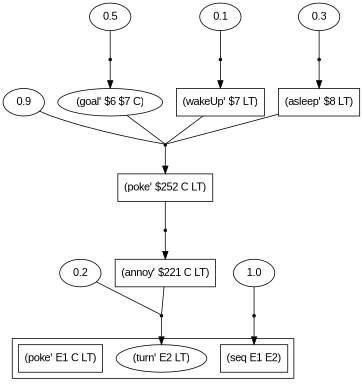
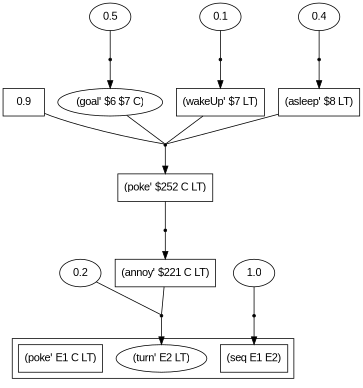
node "0.3": label "0.3" -> "0.4"
node "0.9": shape ellipse -> box
